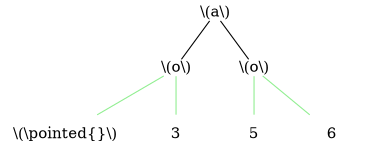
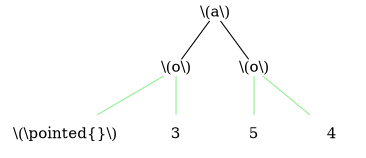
node "6": label "6" -> "4"
